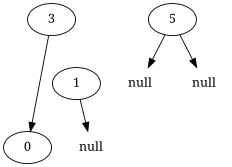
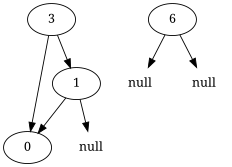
node "5": label "5" -> "6"
edge "3" -> "1": added
edge "1" -> "0": added
